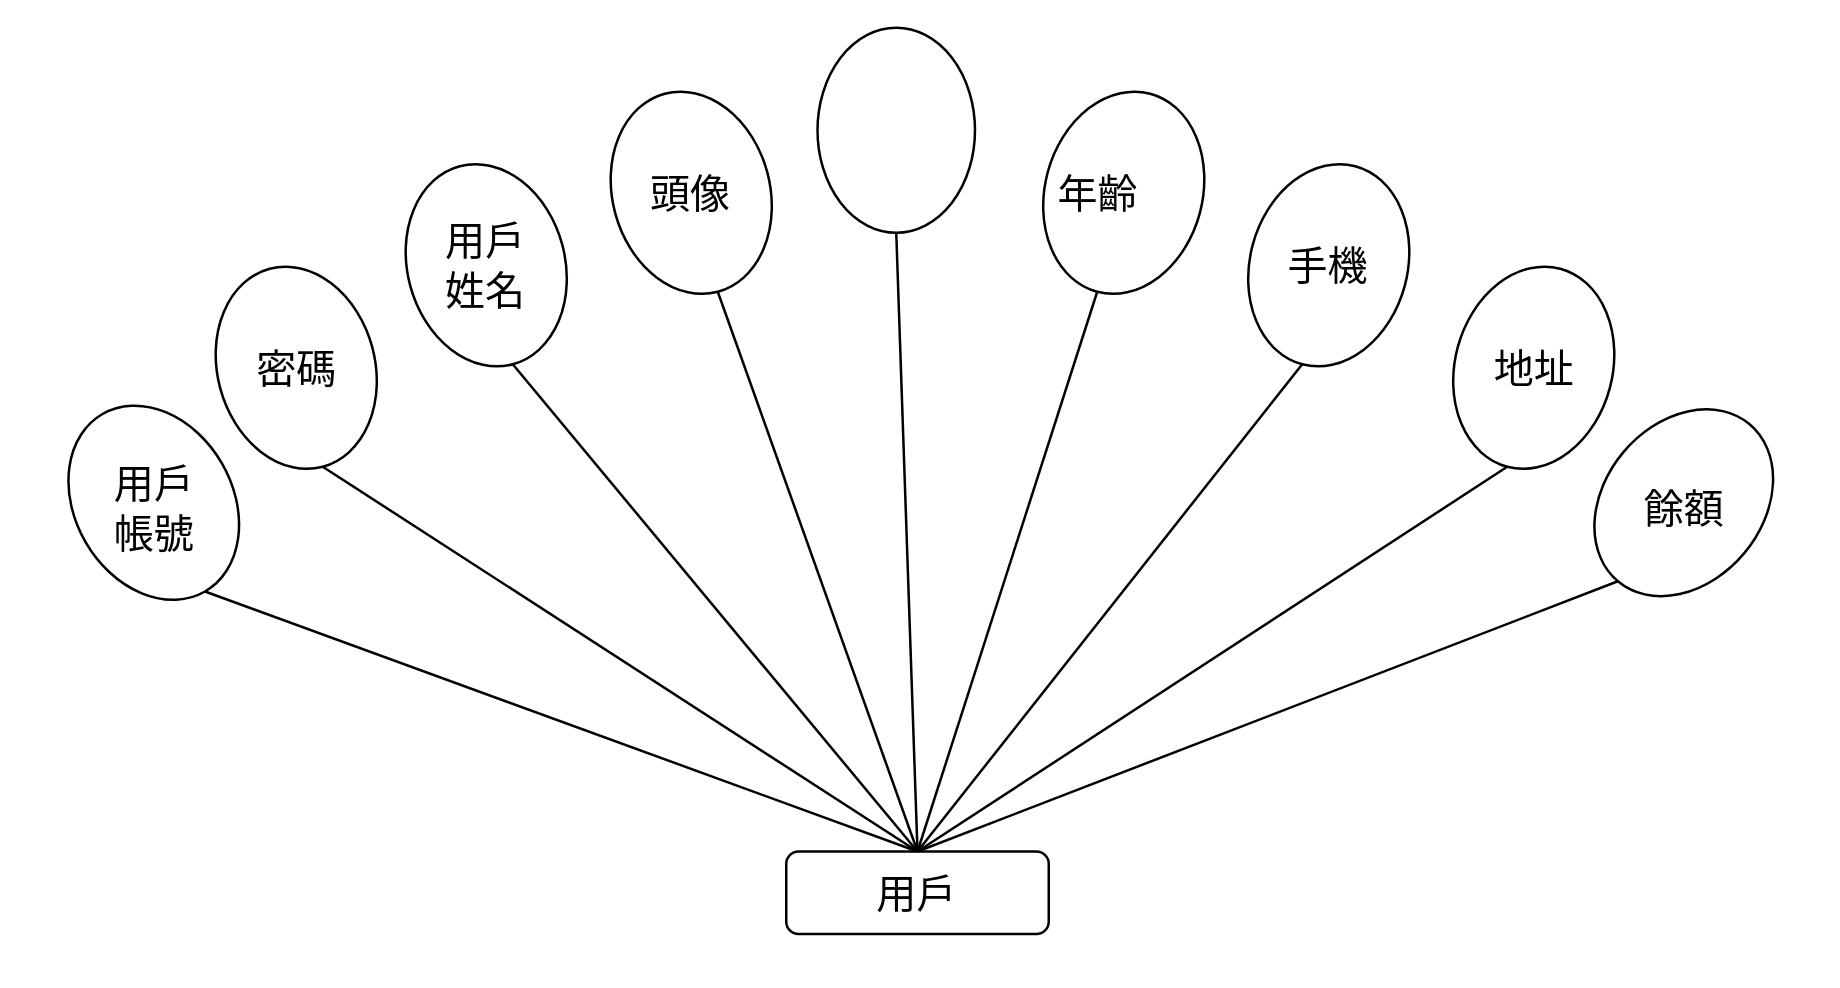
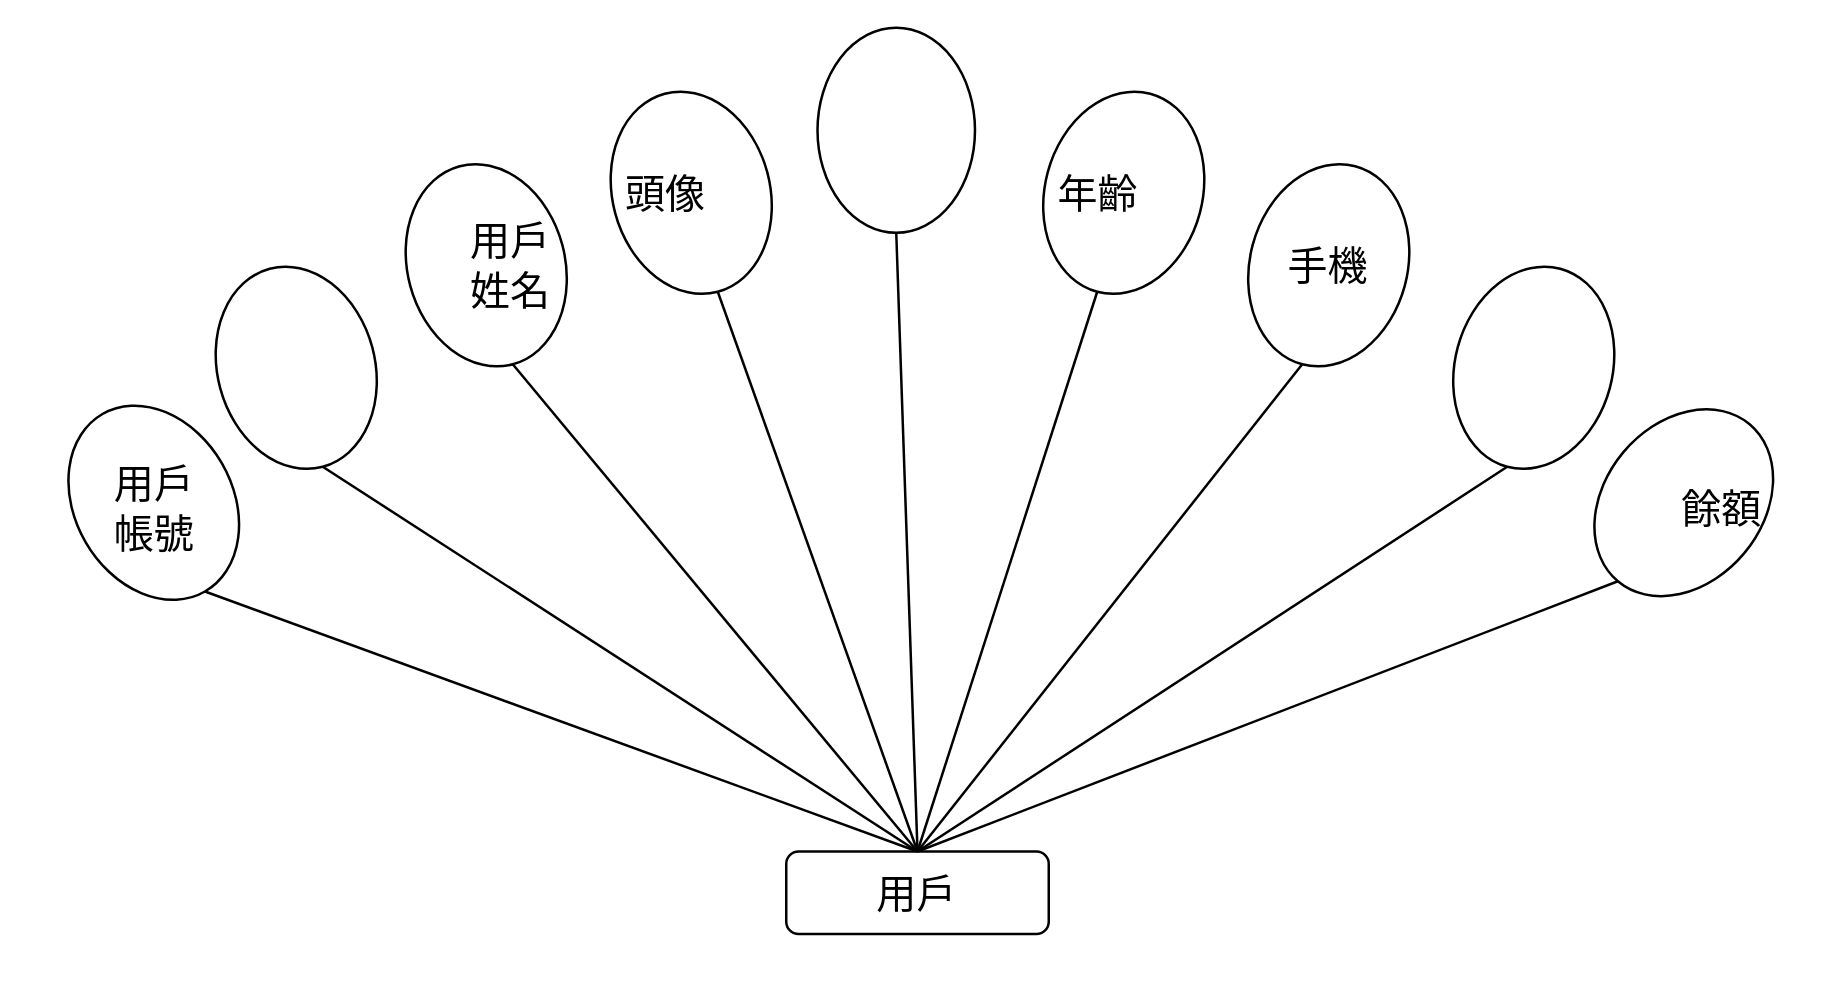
node "頭像": moved (691, 193) -> (666, 193)
node "用戶 姓名": moved (486, 265) -> (511, 265)
node "密碼": removed
node "地址": removed
node "餘額": moved (1684, 509) -> (1721, 509)
